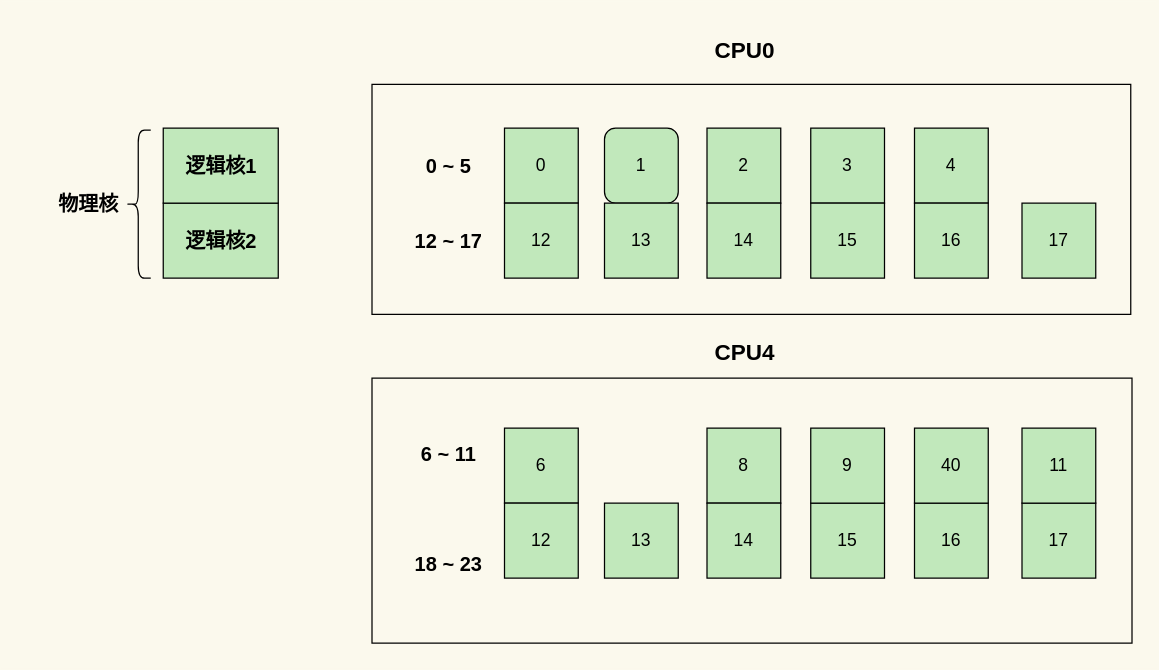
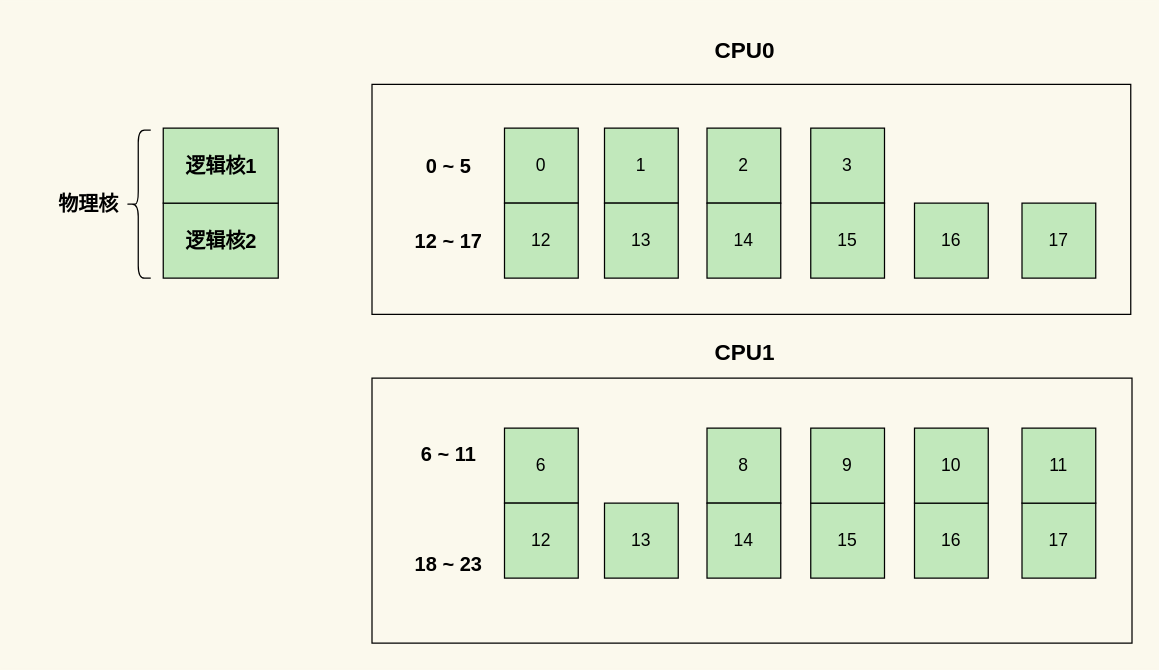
node "1": shape rounded rectangle -> rectangle
node "4": removed
node "CPU4": label "CPU4" -> "CPU1"
node "40": label "40" -> "10"
